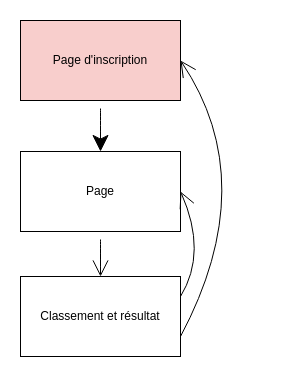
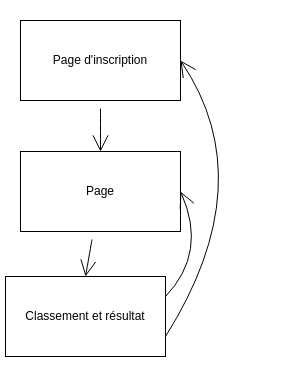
node "Page d'inscription": fillcolor #f8cecc -> #ffffff
edge "Page d'inscription" -> "Page": arrowhead classic -> open
node "Classement et résultat": moved (101, 317) -> (86, 317)
